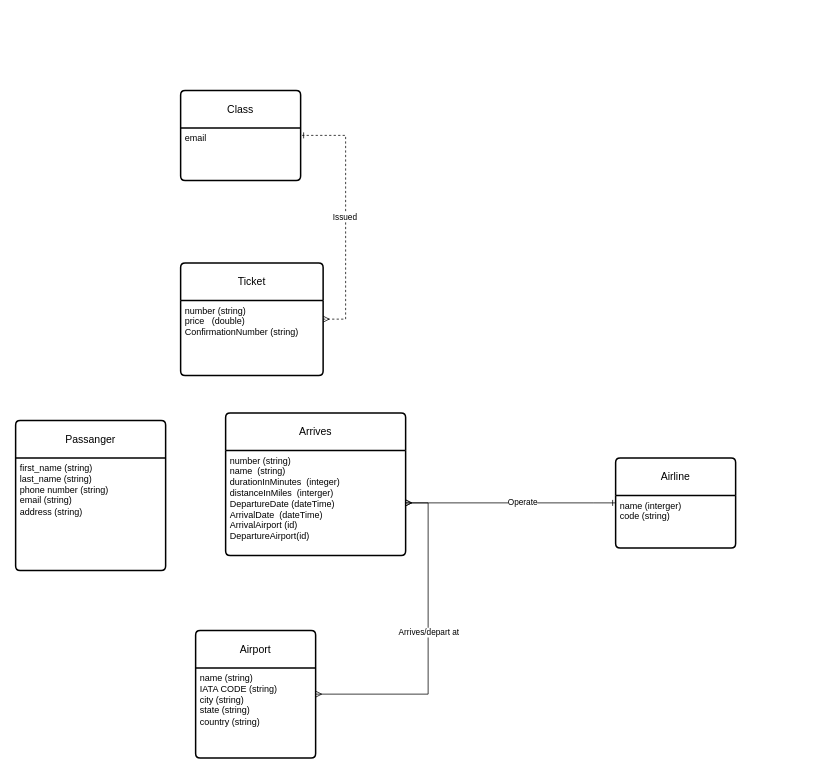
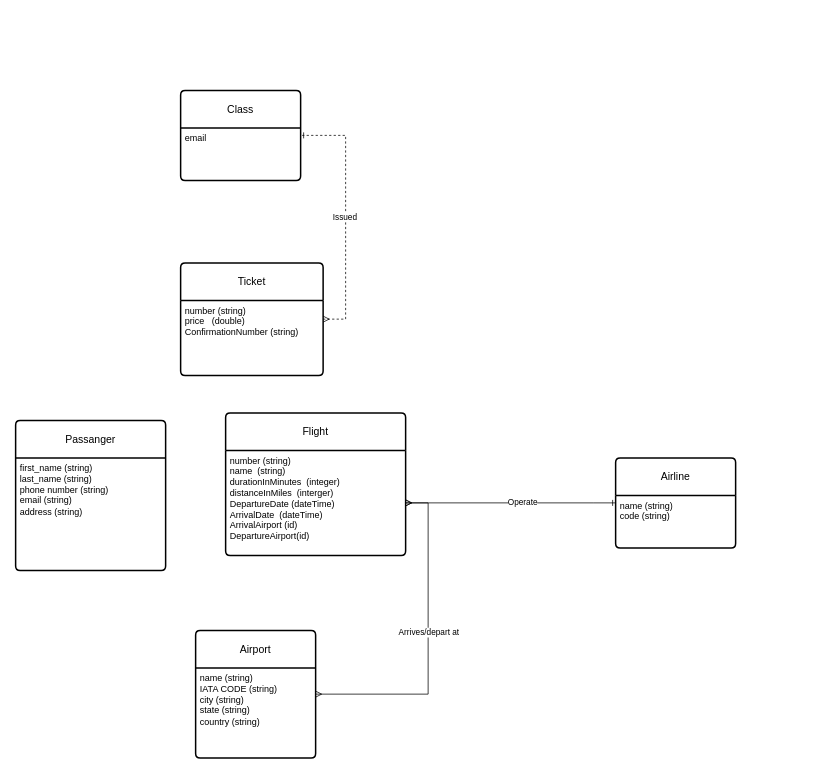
node "Arrives": label "Arrives" -> "Flight"
node "name (interger) code (string)": label "name (interger) code (string)" -> "name (string) code (string)"
